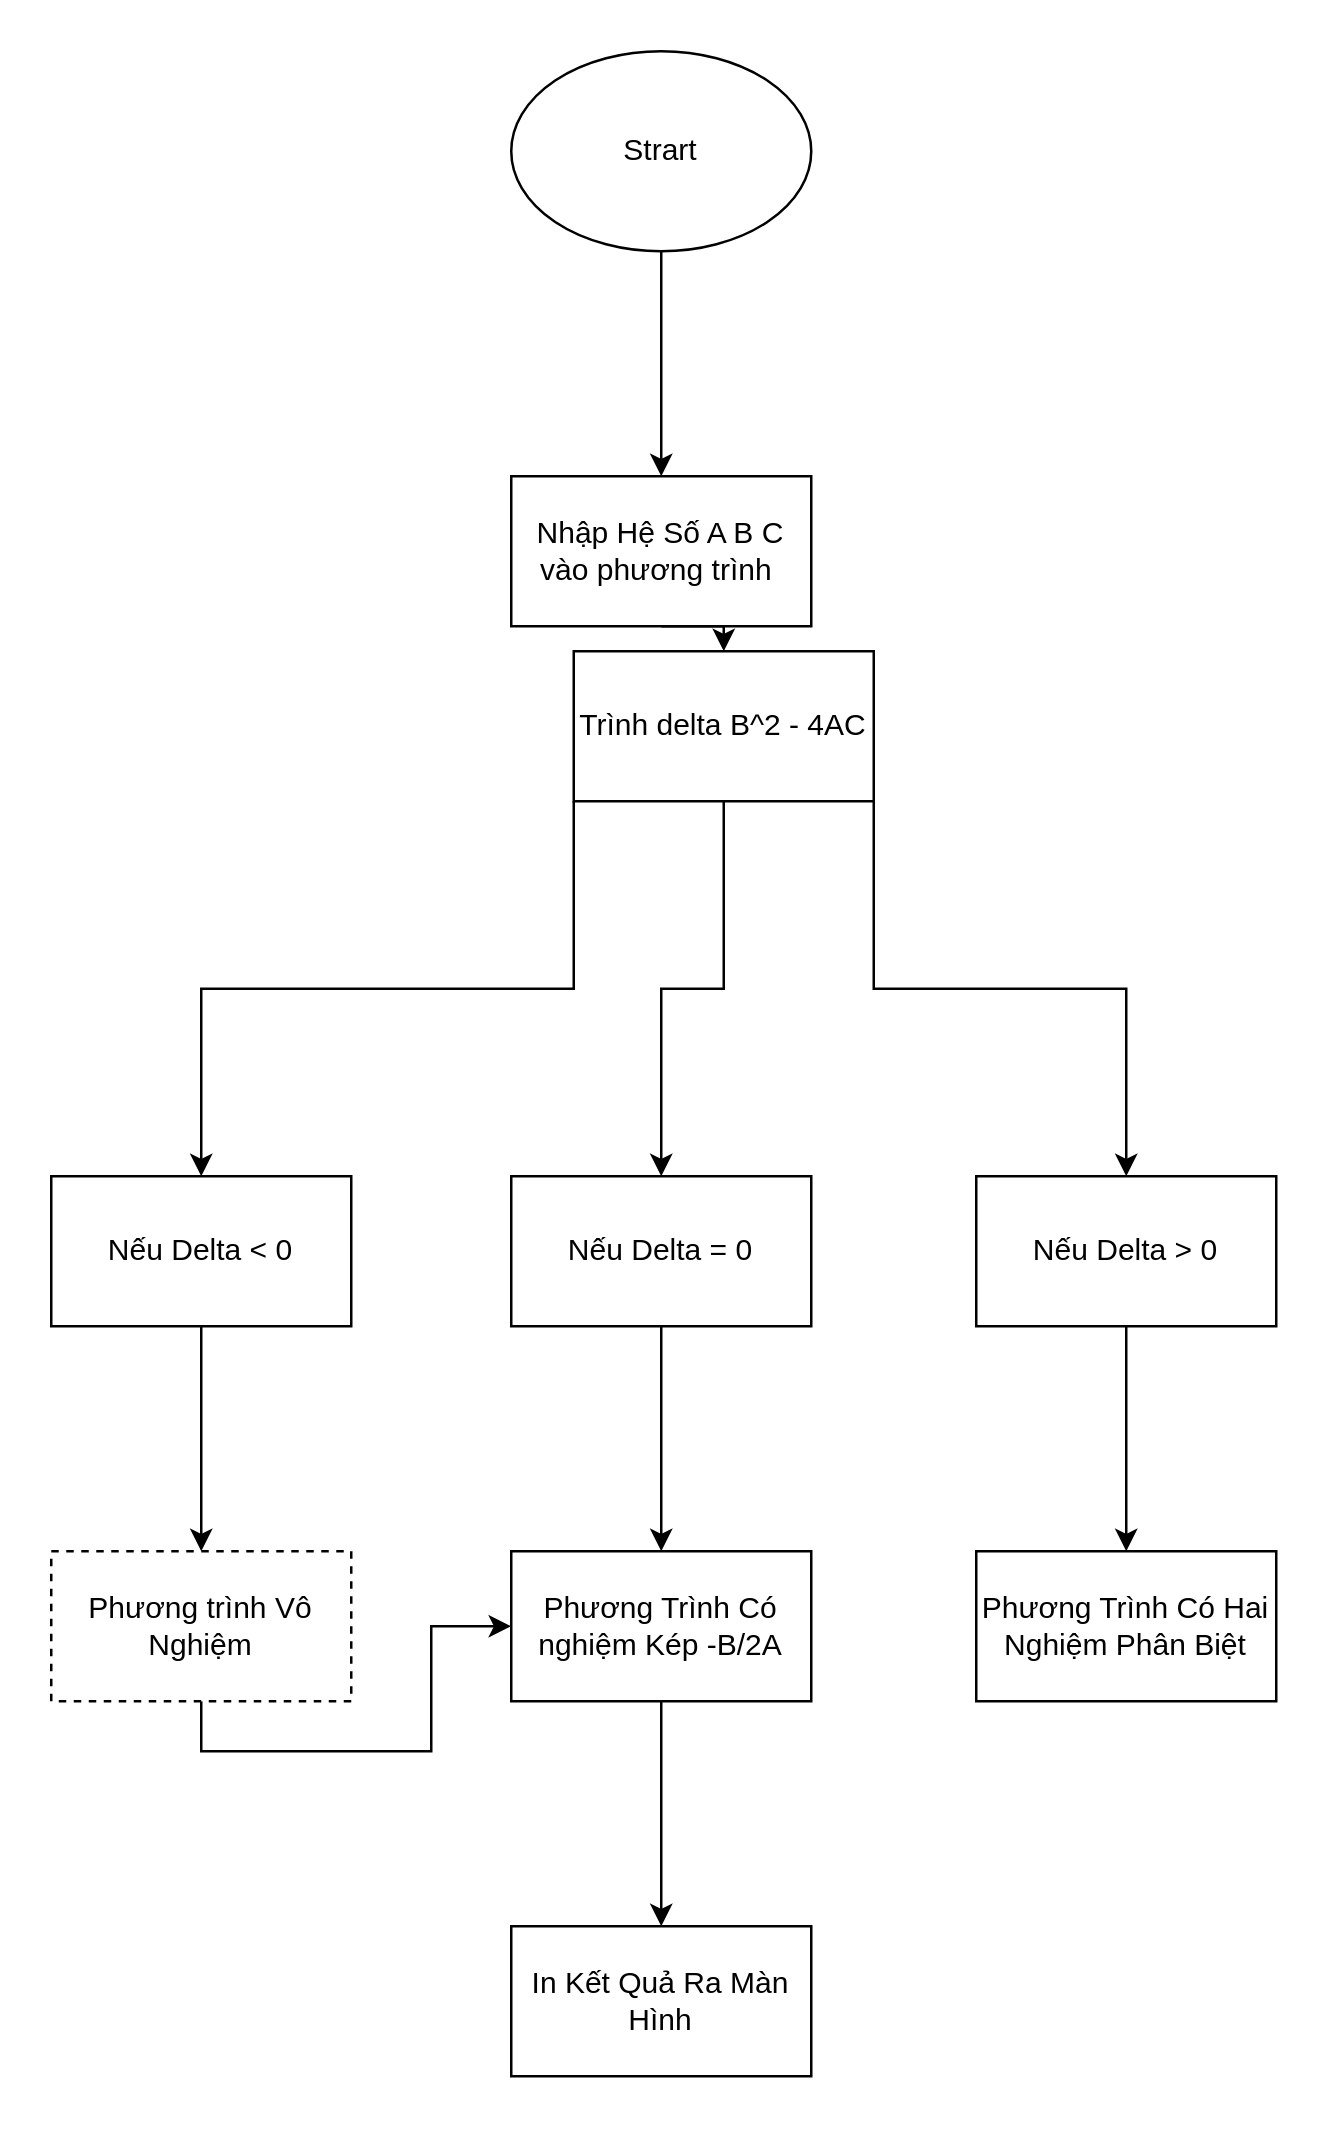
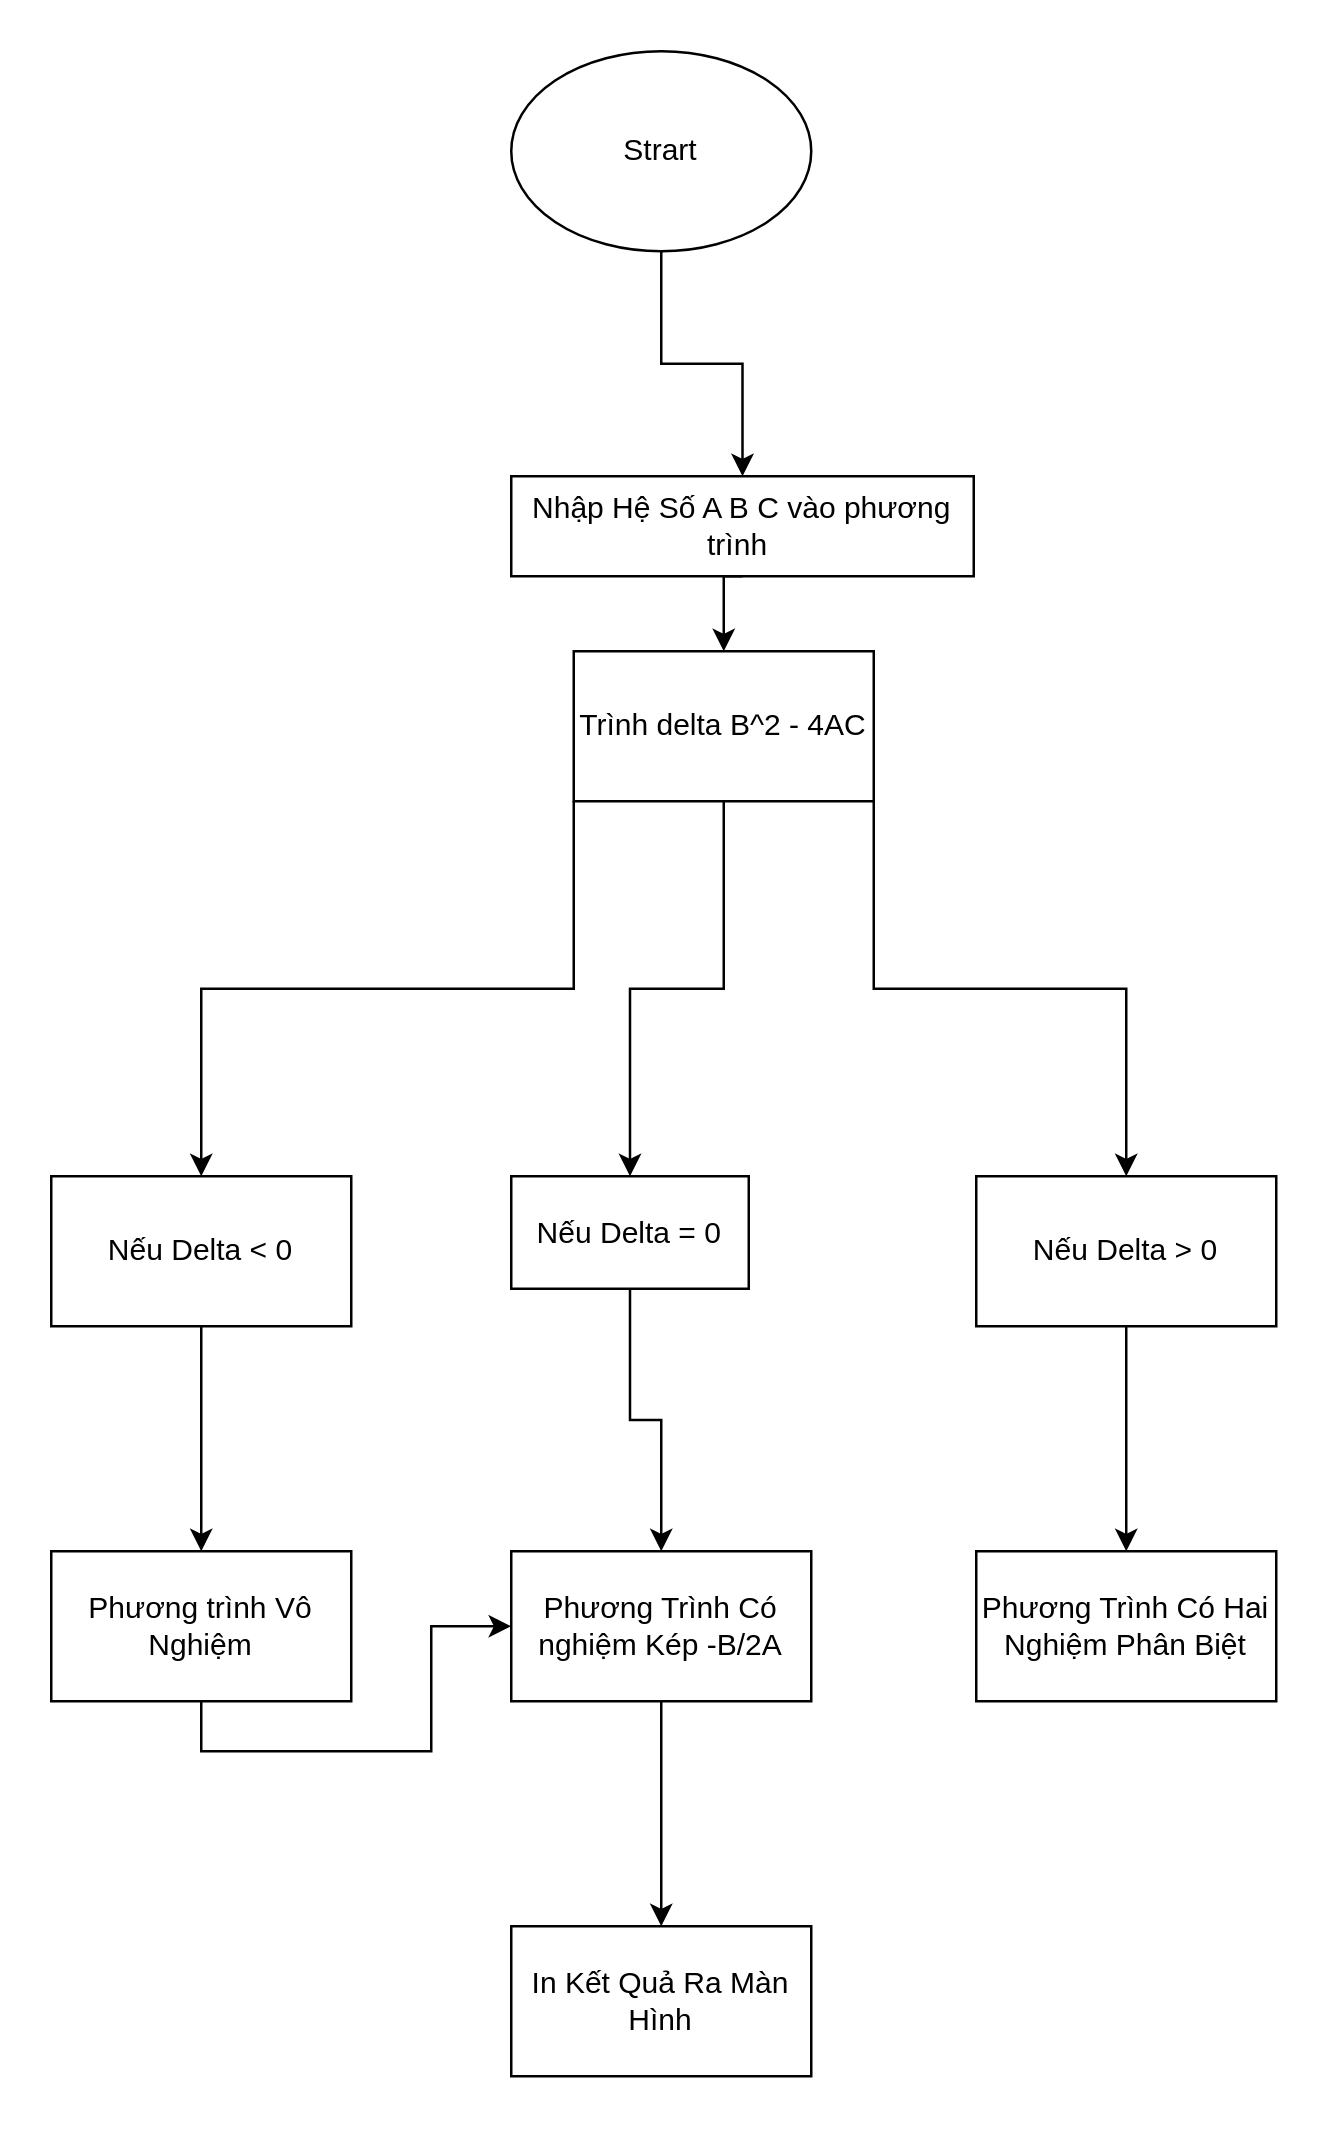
node "Nhập Hệ Số A B C vào phương trình": size 300x150 -> 463x100
node "Nếu Delta = 0": size 300x150 -> 238x113
node "Phương trình Vô Nghiệm": style dashed -> solid
